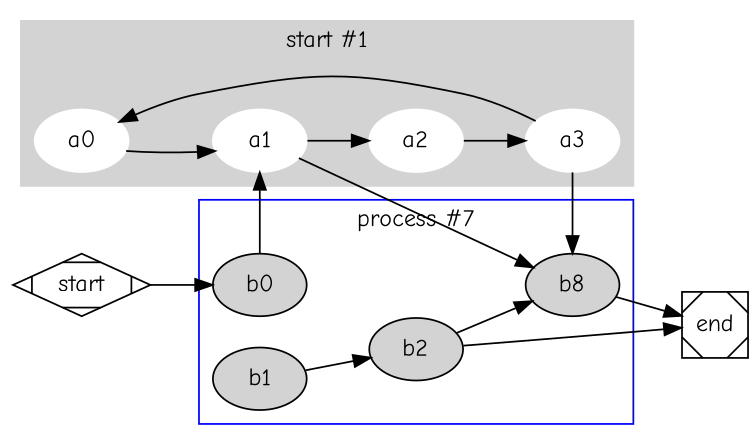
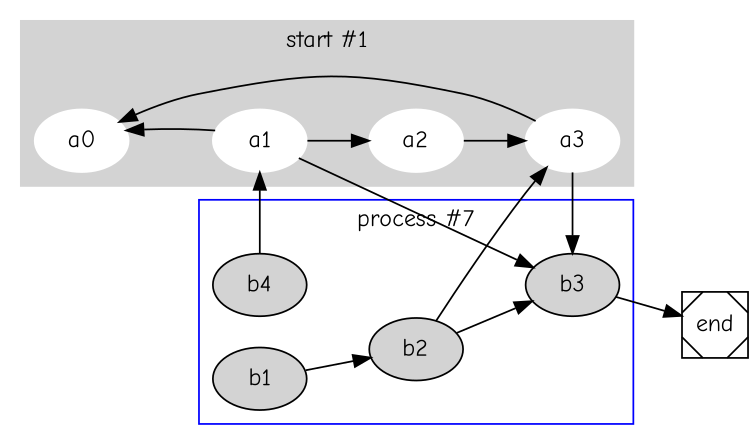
edge "a0" -> "a1": reversed
node "start": removed
node "b0": label "b0" -> "b4"
node "b8": label "b8" -> "b3"
edge "b2" -> "end": now "b2" -> "a3"
